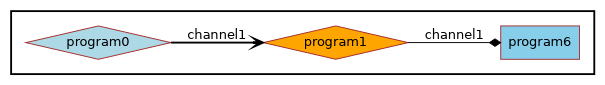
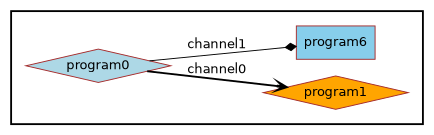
edge "program0" -> "program1": label "channel1" -> "channel0"
edge "program1" -> "program6": now "program0" -> "program6"
